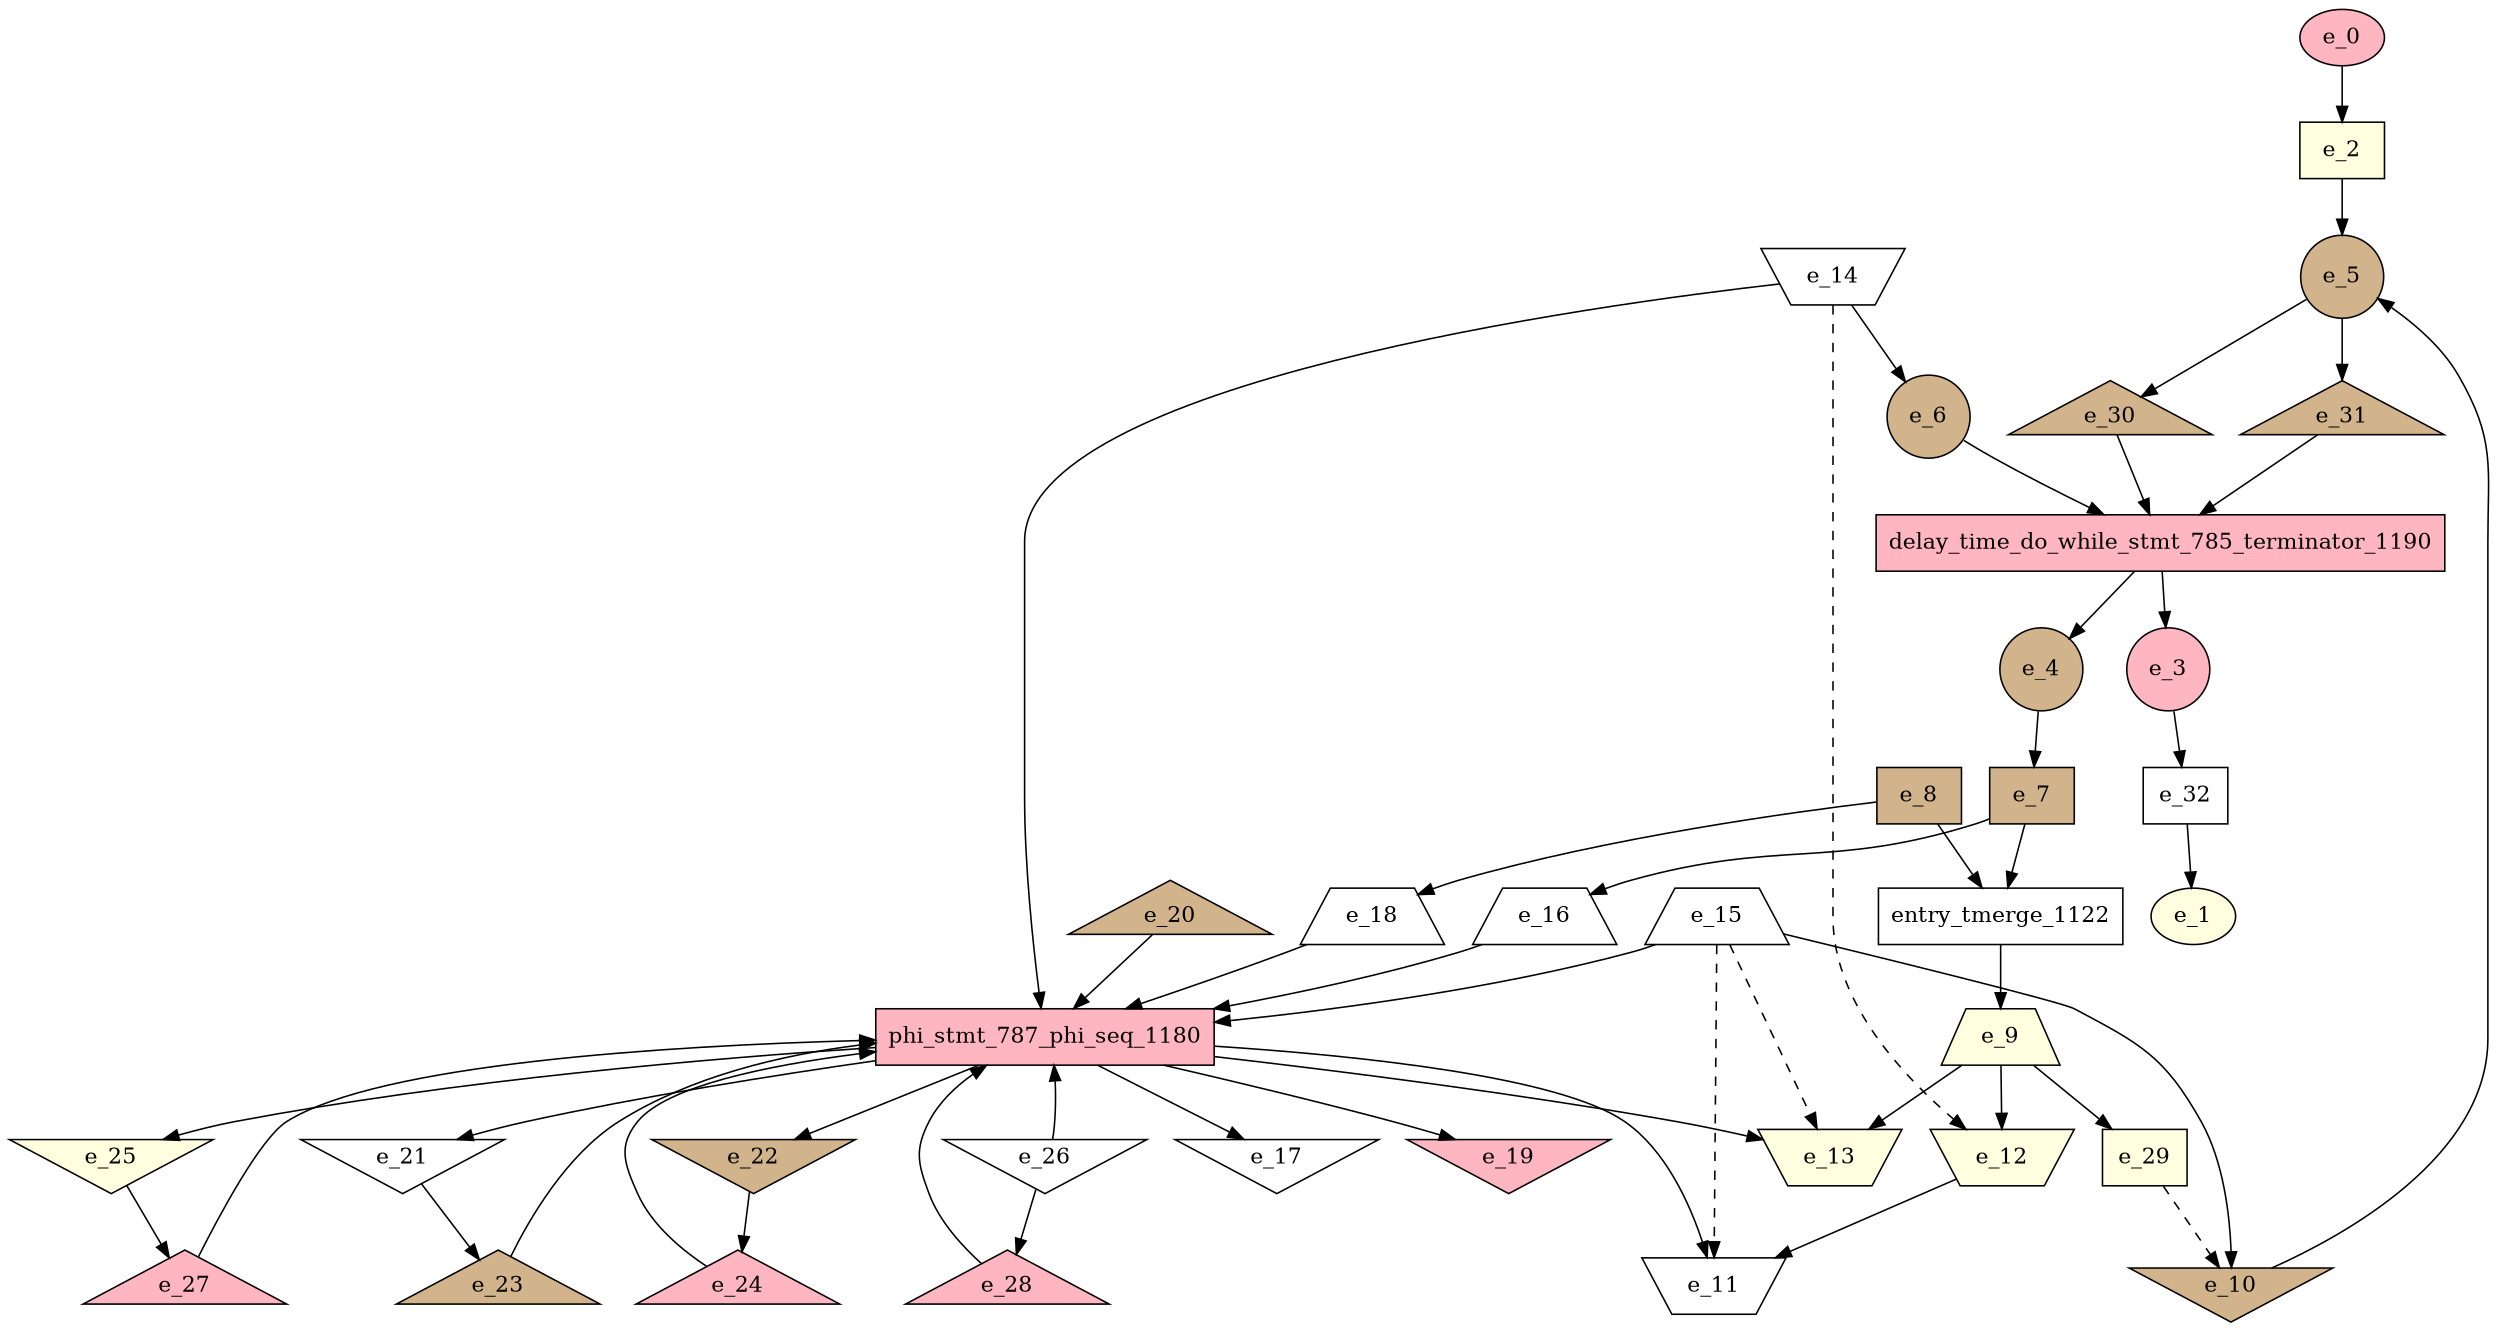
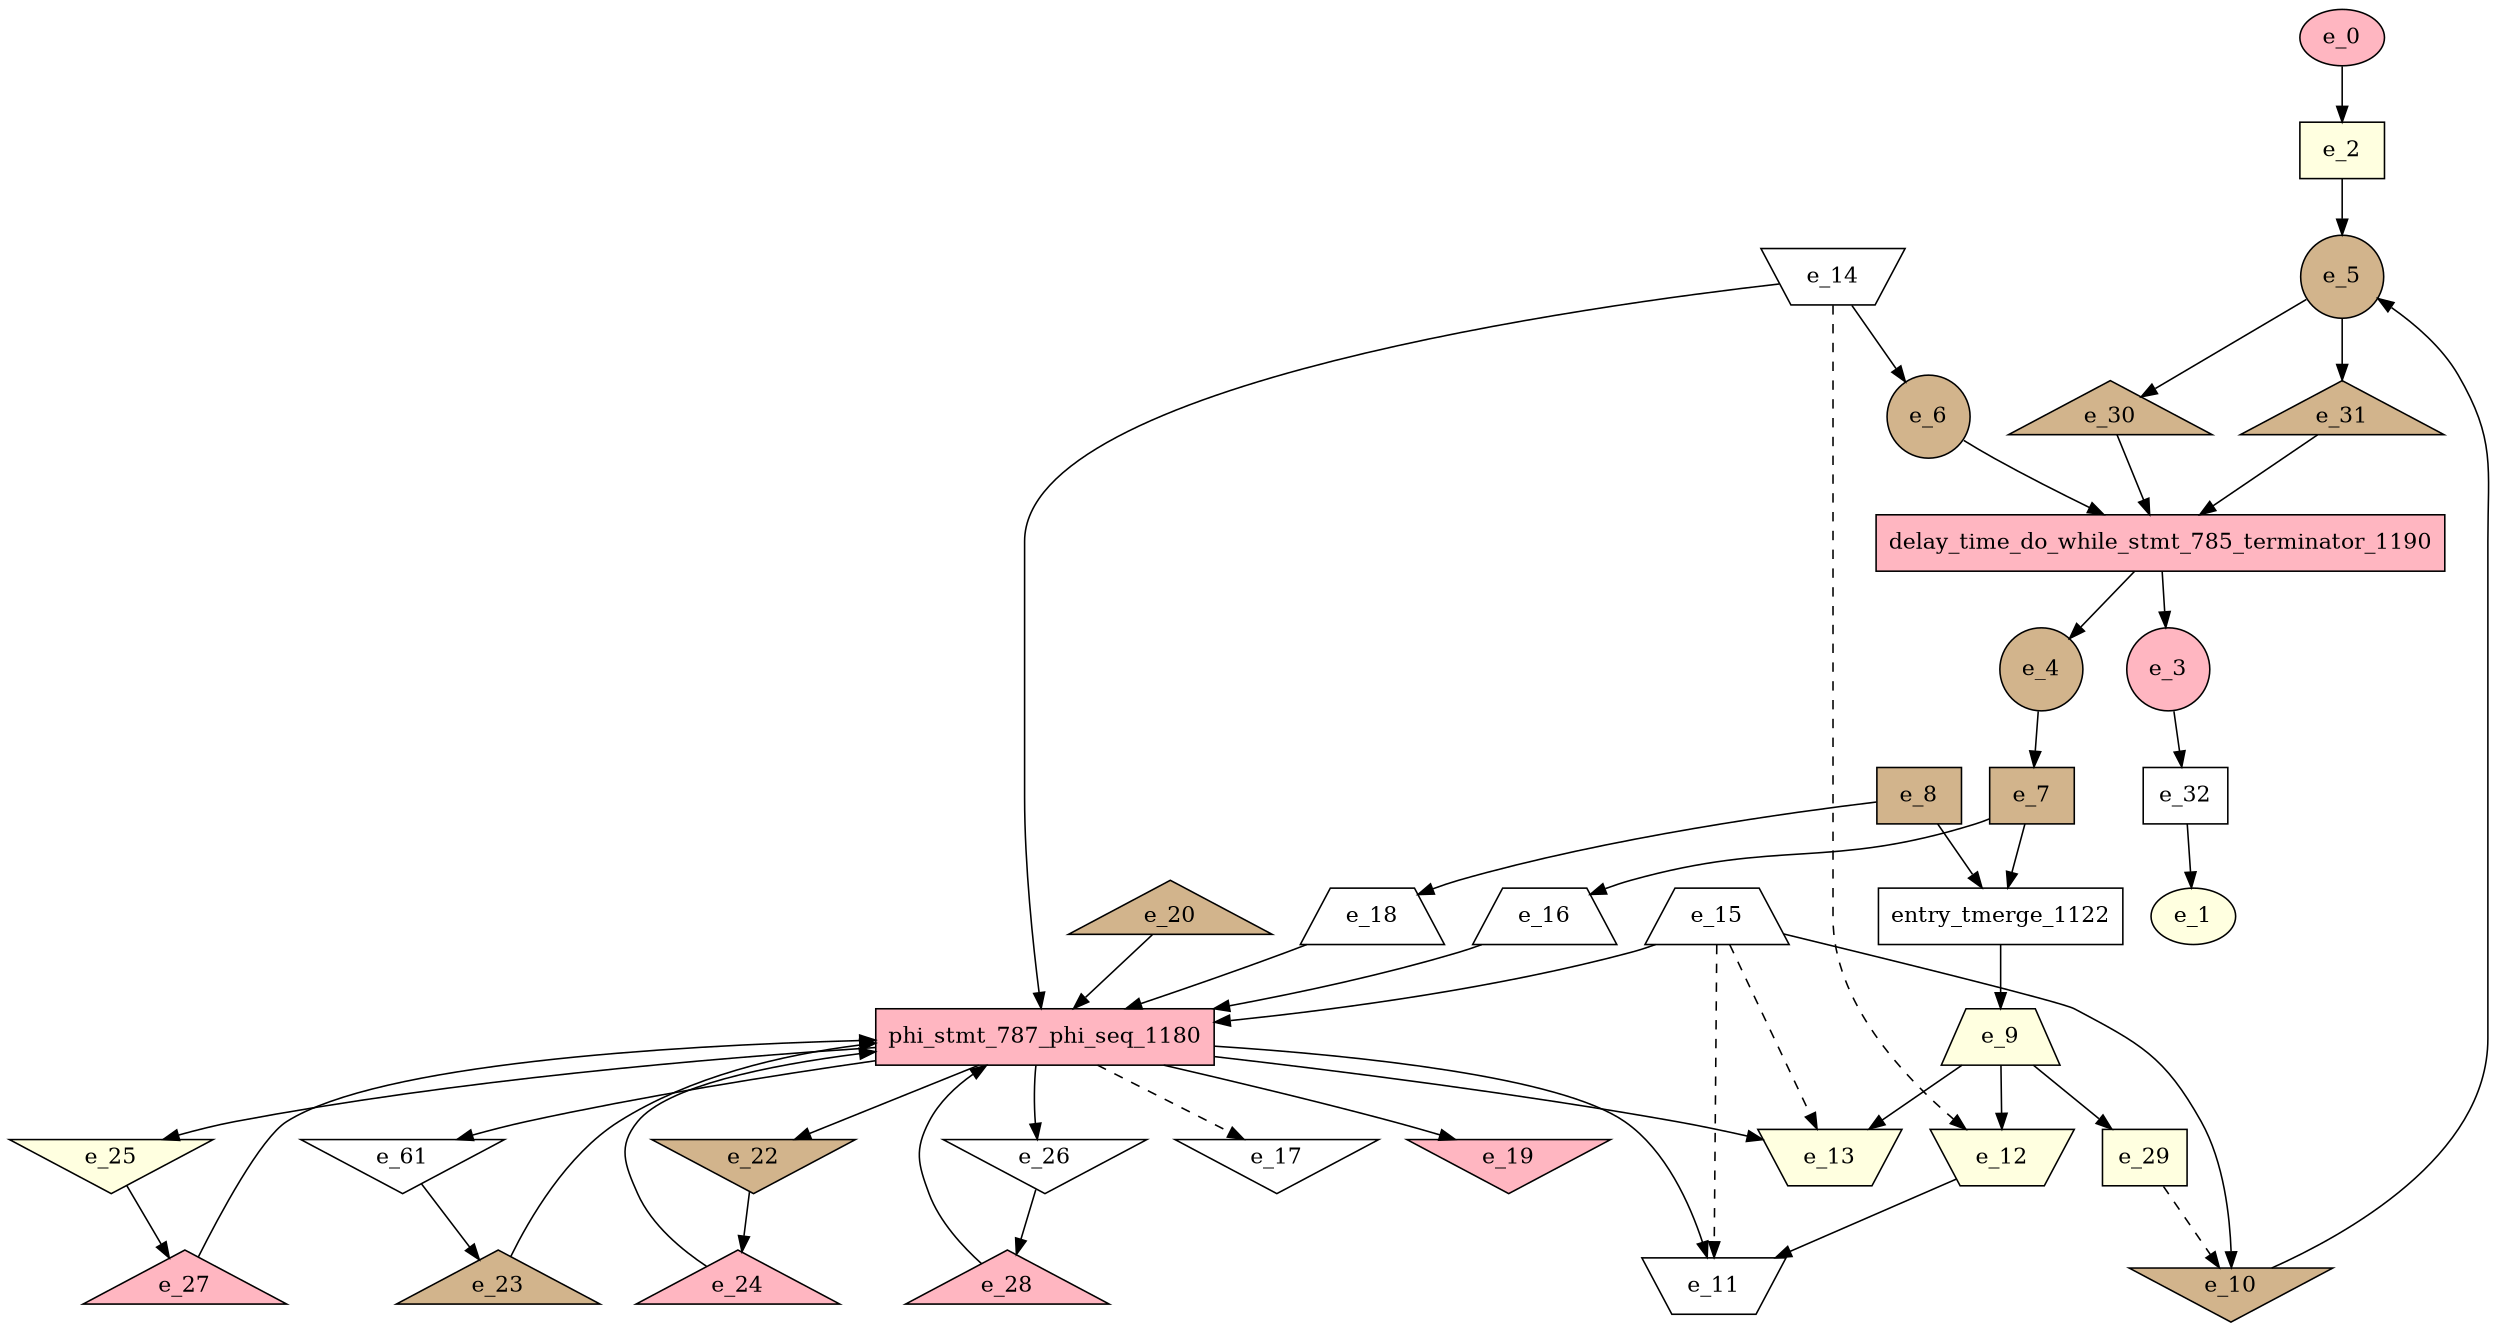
edge "phi_stmt_787_phi_seq_1180" -> "e_17": style solid -> dashed
edge "e_26" -> "phi_stmt_787_phi_seq_1180": reversed
node "e_21": label "e_21" -> "e_61"
